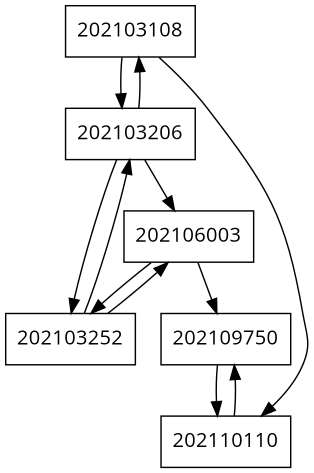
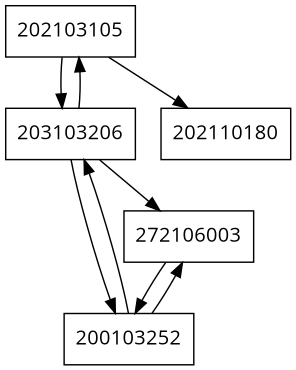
node "202103108": label "202103108" -> "202103105"
node "202103206": label "202103206" -> "203103206"
node "202106003": label "202106003" -> "272106003"
node "202103252": label "202103252" -> "200103252"
node "202109750": removed
node "202110110": label "202110110" -> "202110180"
